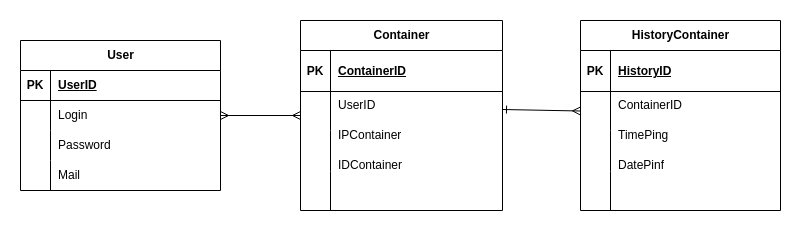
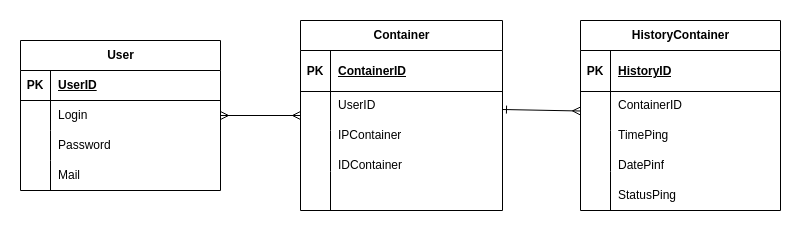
node "StatusPing": added
